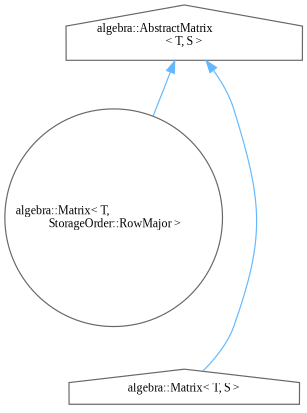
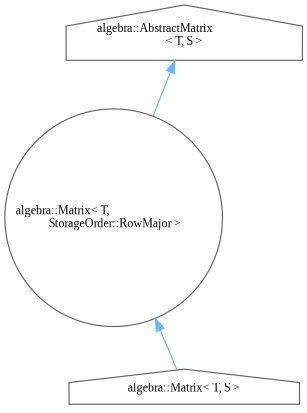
edge "algebra::Matrix< T, S >" -> "algebra::AbstractMatrix < T, S >": now "algebra::Matrix< T, S >" -> "algebra::Matrix< T, StorageOrder::RowMajor >"
